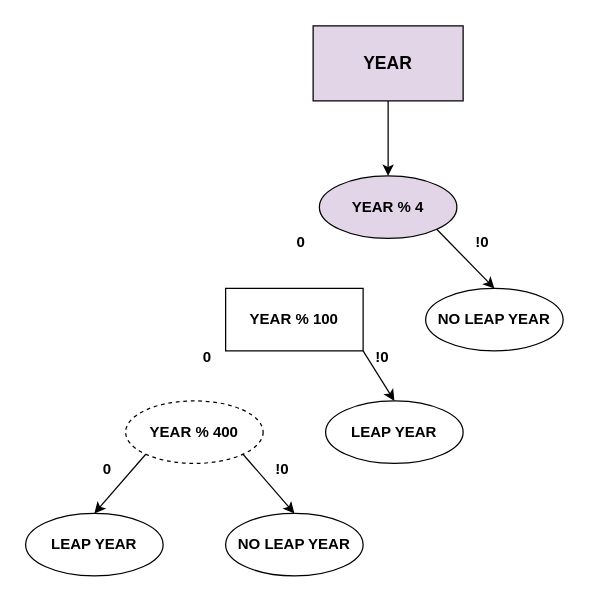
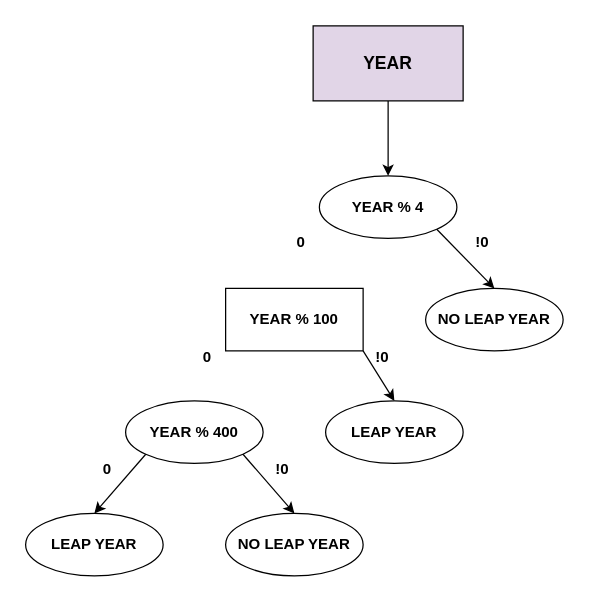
node "YEAR % 4": fillcolor #e1d5e7 -> #ffffff
node "YEAR % 400": style dashed -> solid
